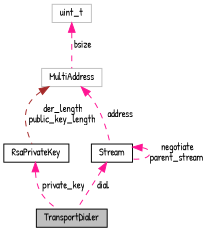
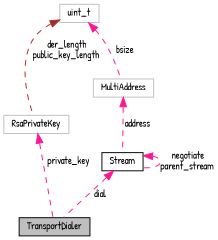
edge "RsaPrivateKey" -> "MultiAddress": now "RsaPrivateKey" -> "uint_t"
node "RsaPrivateKey": color black -> grey75
